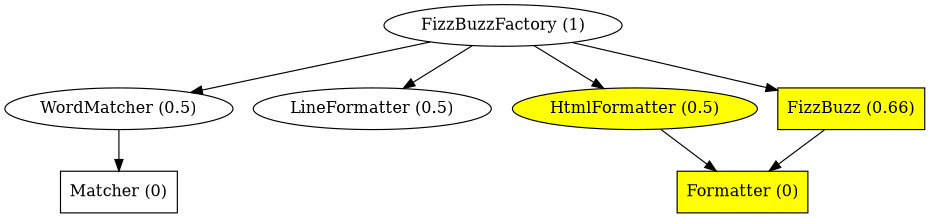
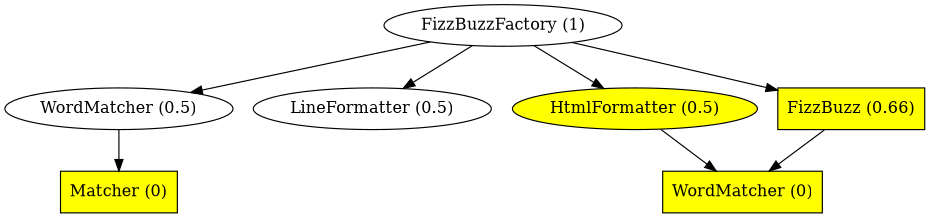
node "Matcher (0)": fillcolor white -> yellow
node "Formatter (0)": label "Formatter (0)" -> "WordMatcher (0)"
